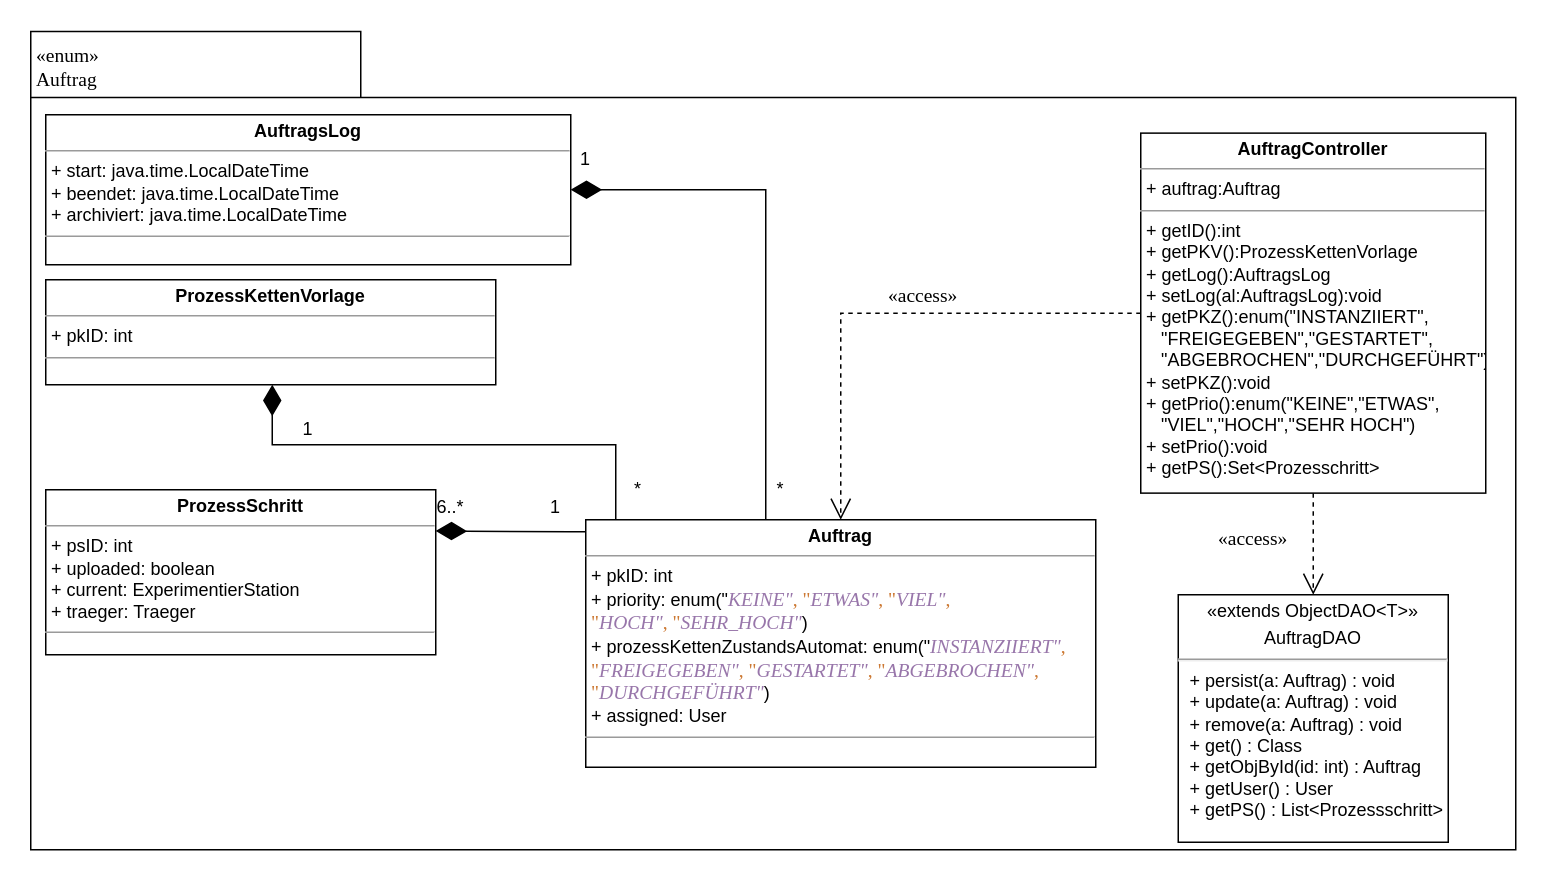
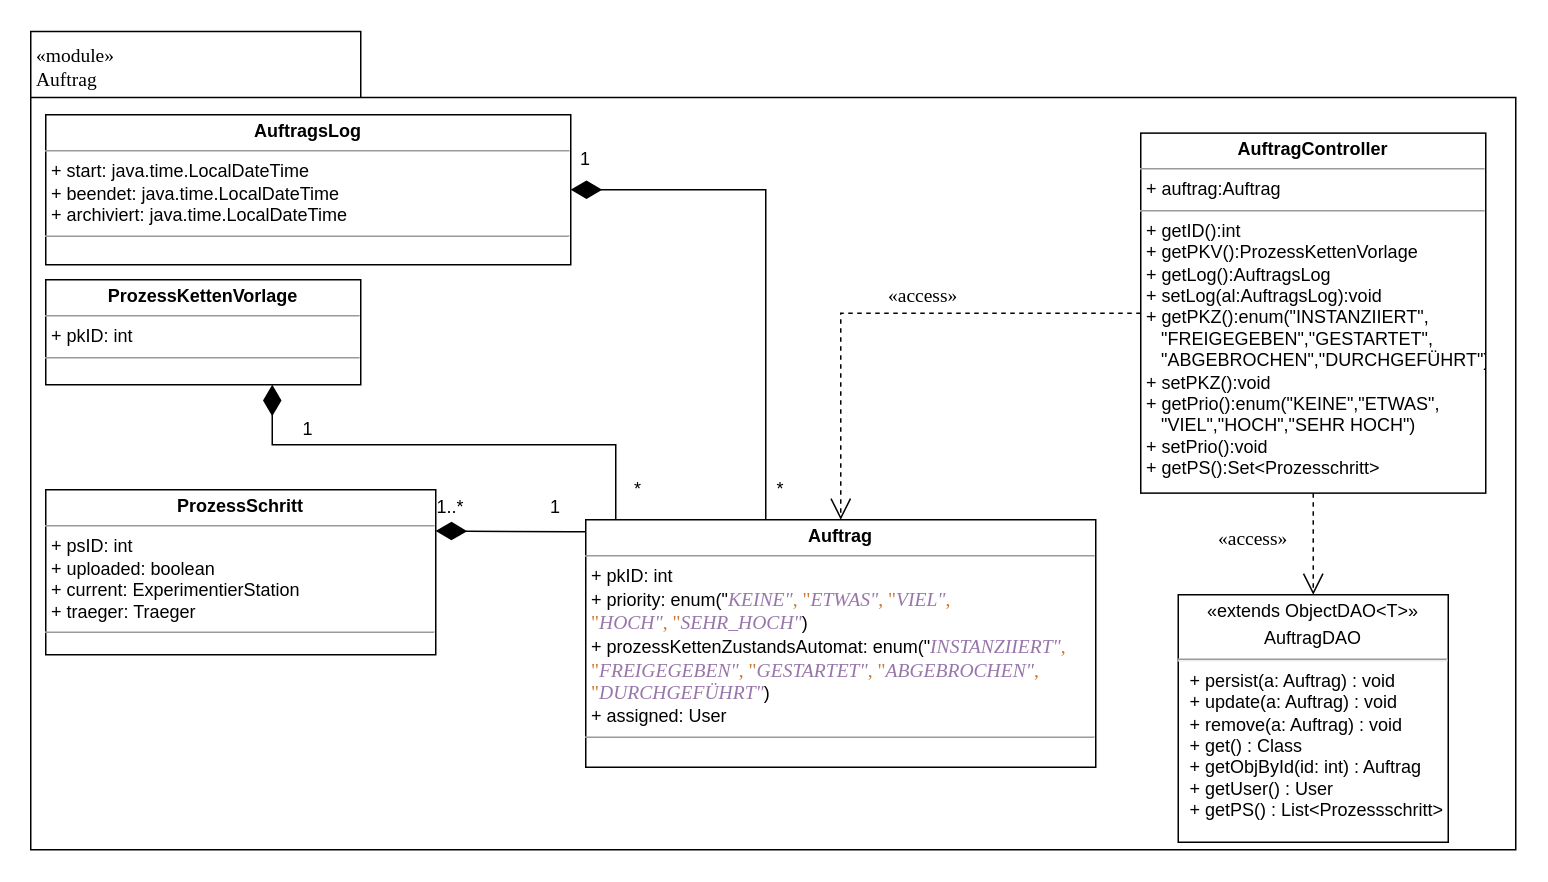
node "«enum» Auftrag": label "«enum» Auftrag" -> "«module» Auftrag"
node "ProzessKettenVorlage + pkID: int": size 450x105 -> 315x105
node "6..*": label "6..*" -> "1..*"
